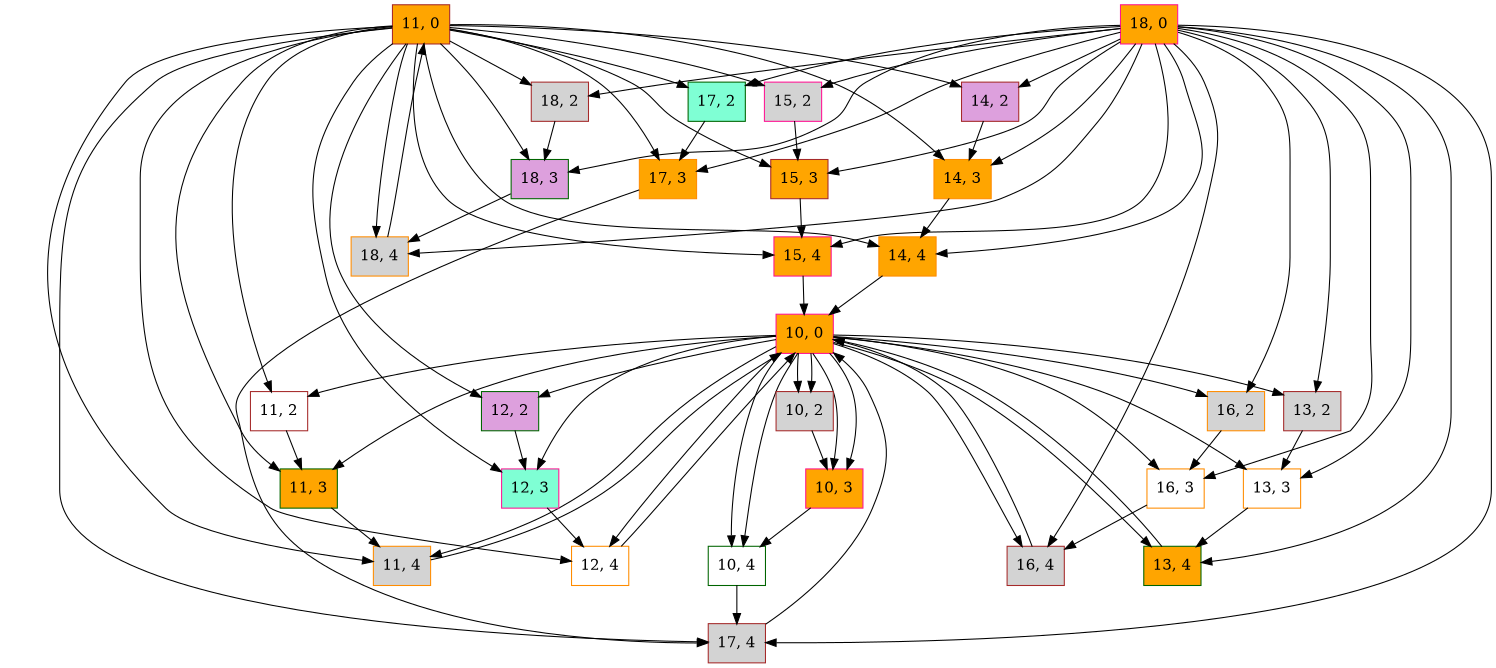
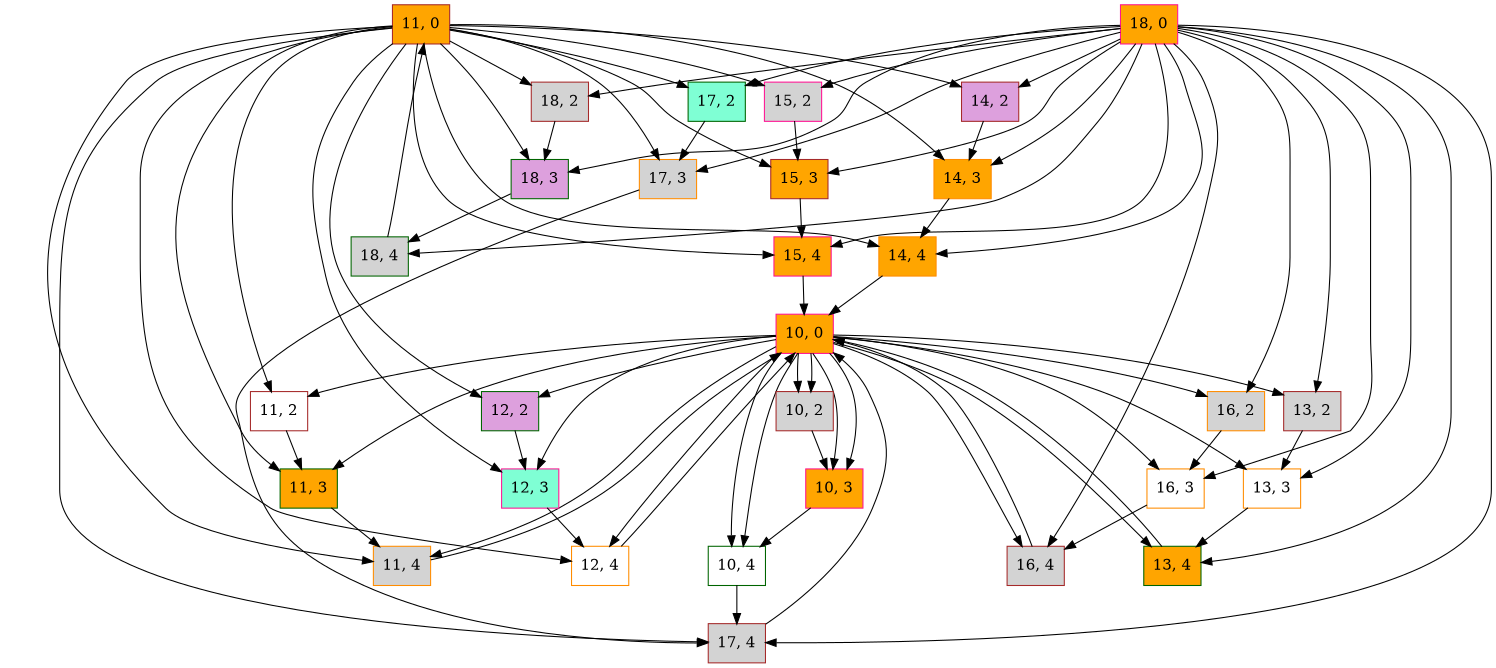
edge "11, 0" -> "18, 4": removed
node "17, 3": fillcolor orange -> lightgrey
node "18, 4": color darkorange -> darkgreen
